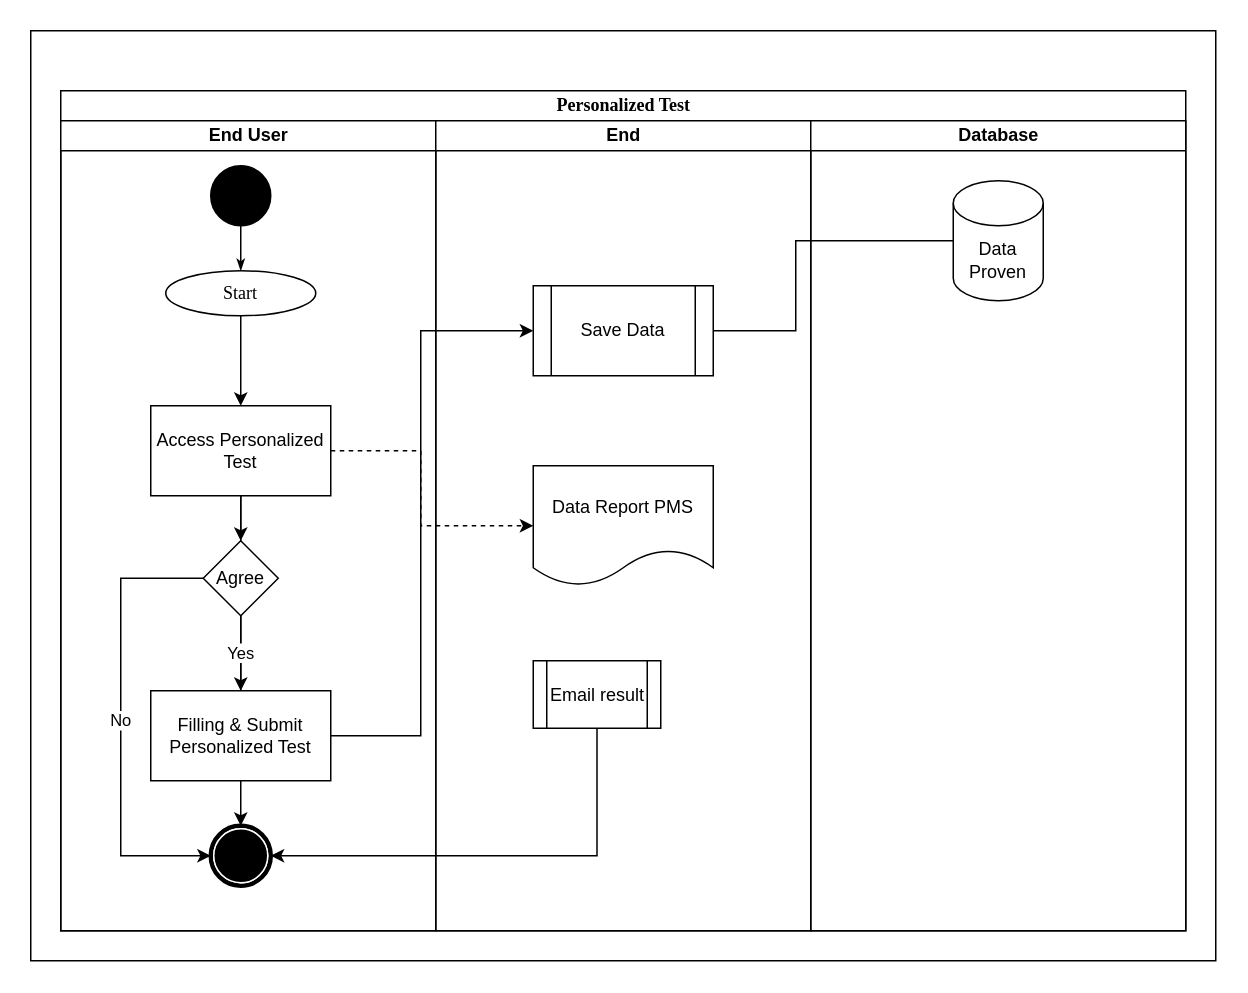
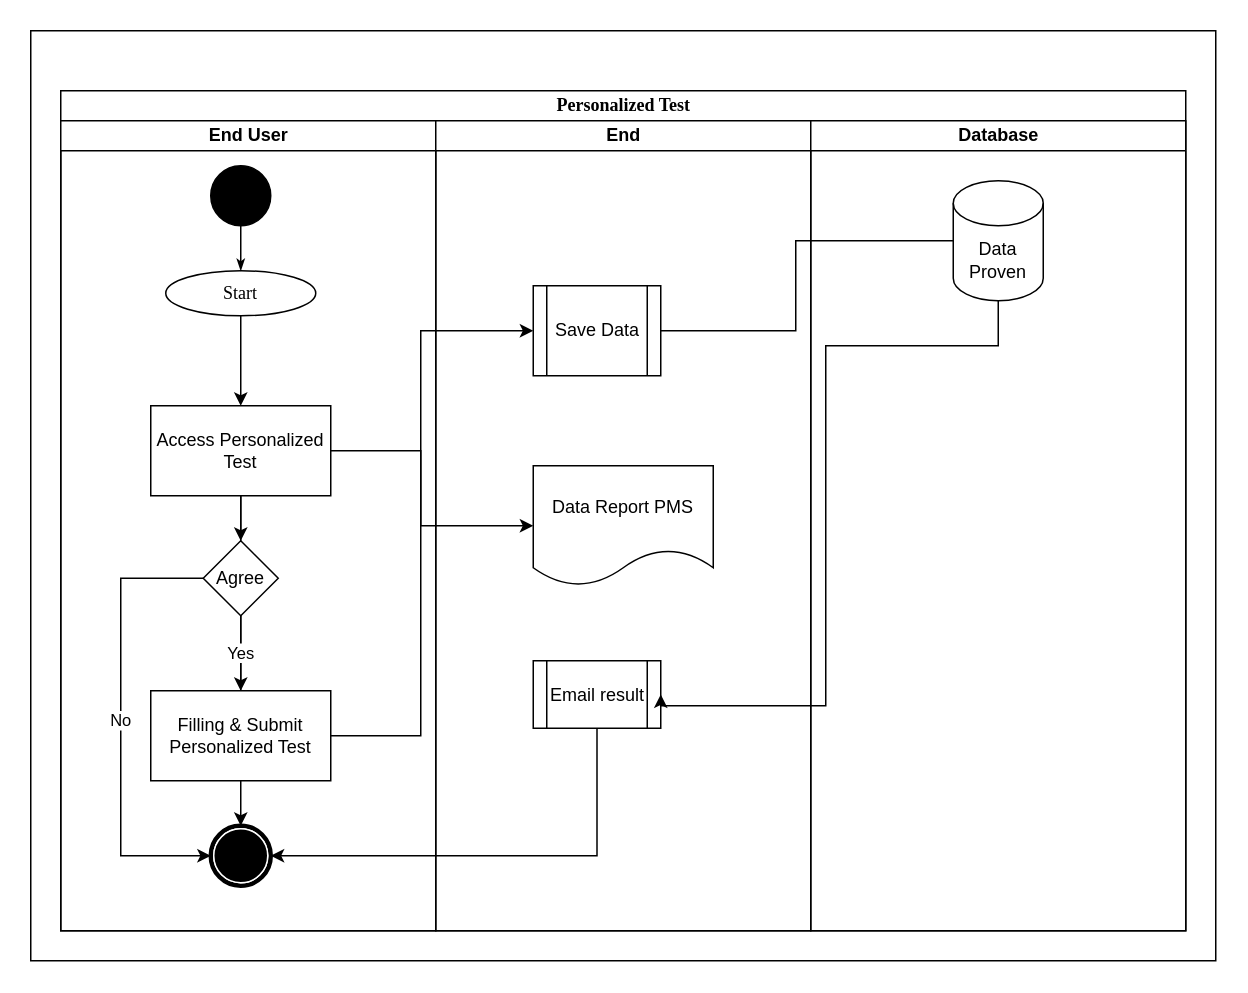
node "Save Data": size 180x90 -> 128x90
edge "Data Proven" -> "Email result": added
edge "Access Personalized Test" -> "Data Report PMS": style dashed -> solid
